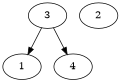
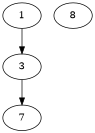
node "2": label "2" -> "8"
edge "3" -> "1": reversed
node "4": label "4" -> "7"
